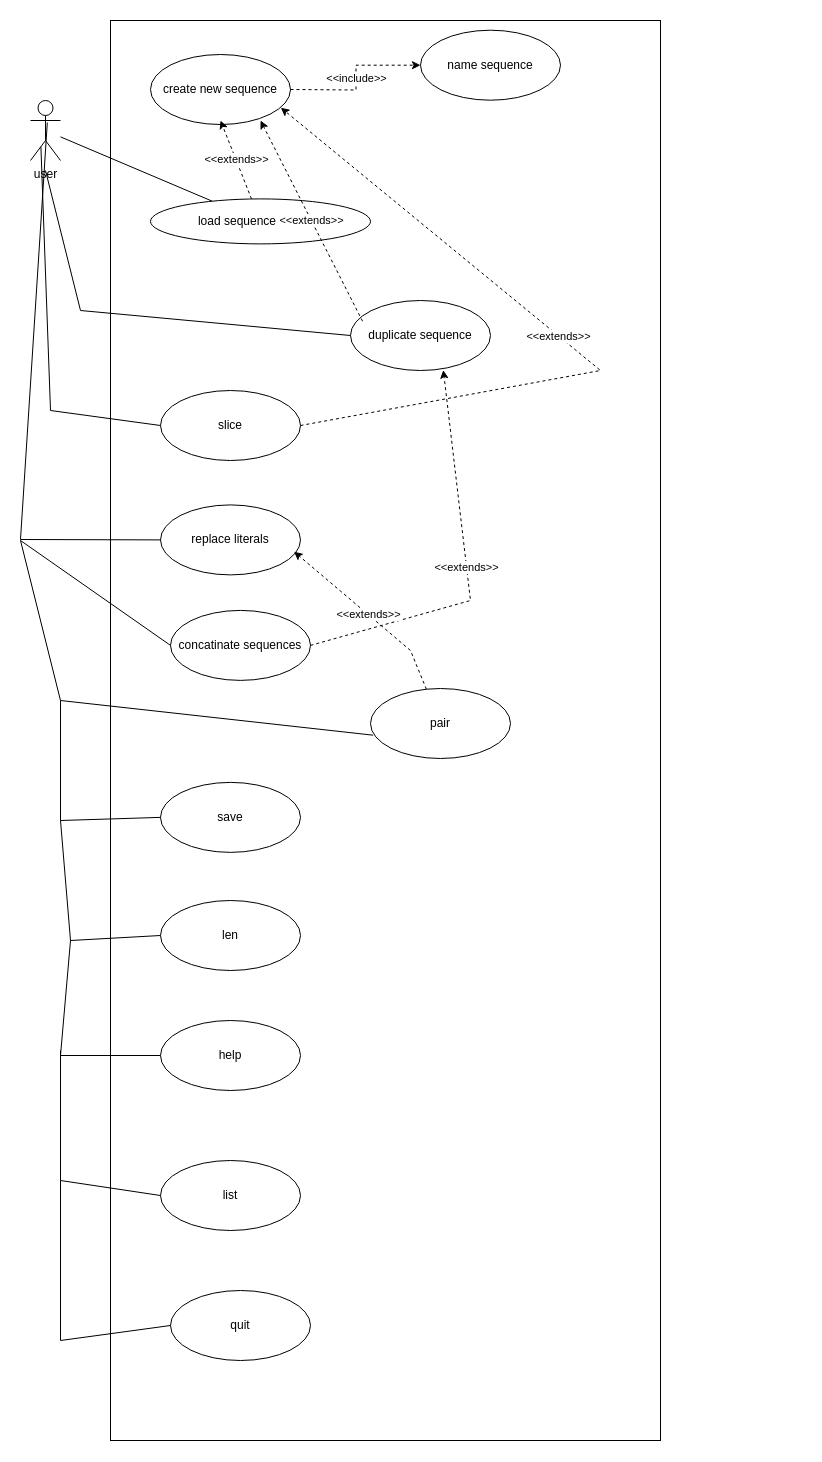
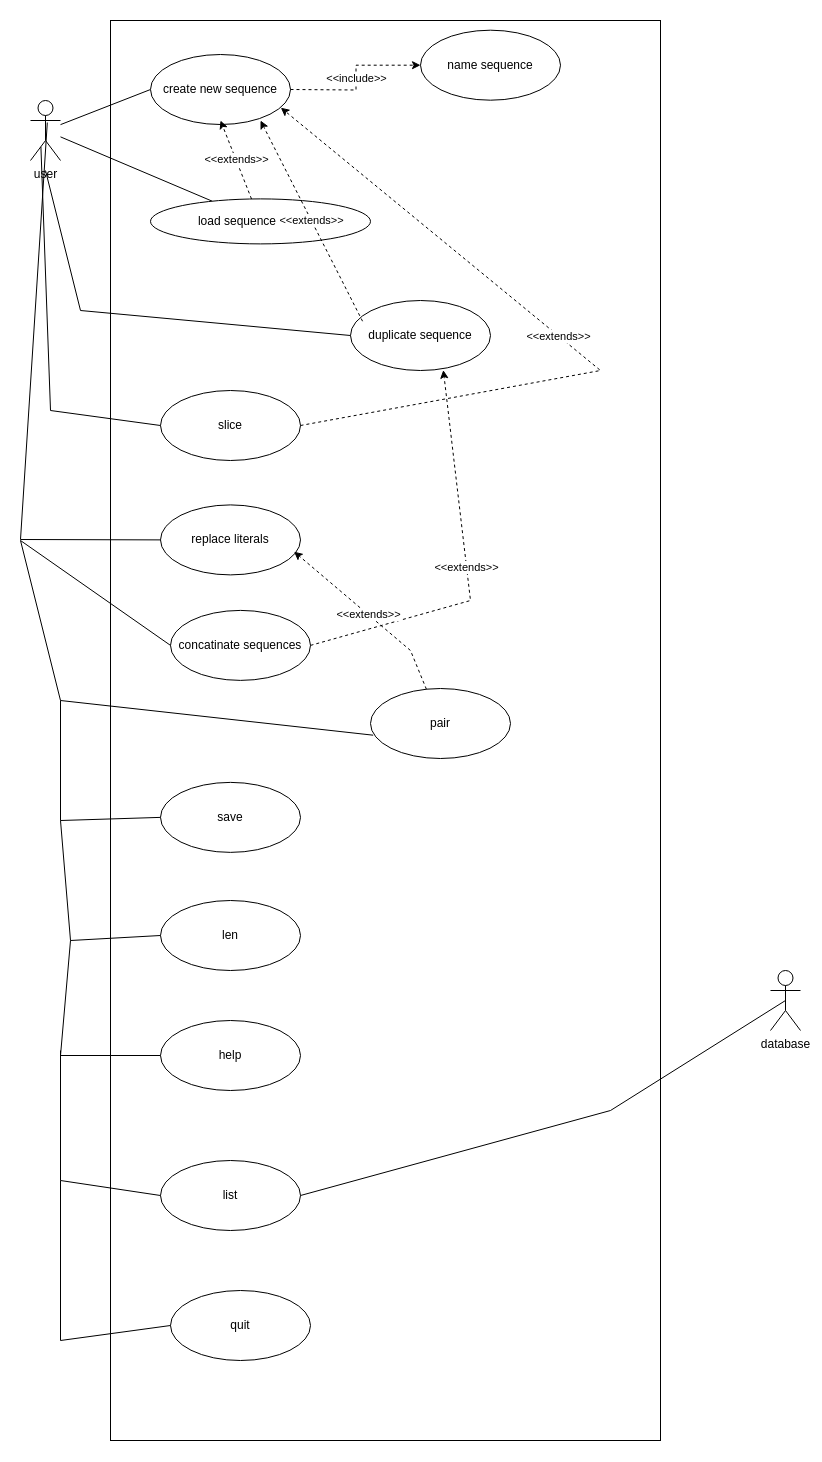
edge "create new sequence" -- "user": added
node "database": added
edge "database" -- "list": added
